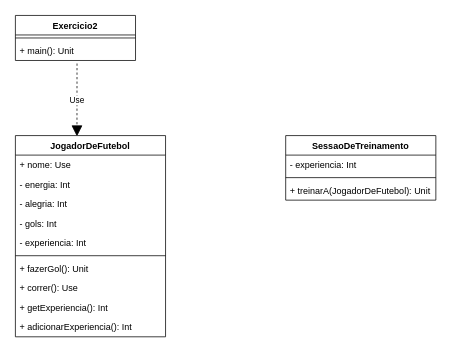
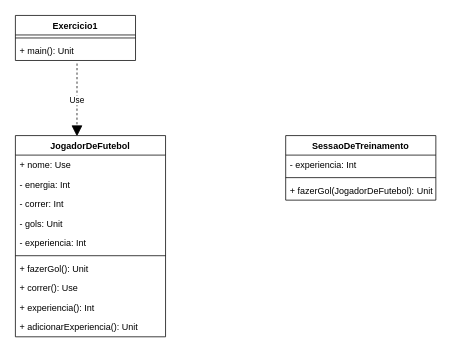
node "Exercicio2": label "Exercicio2" -> "Exercicio1"
node "+ treinarA(JogadorDeFutebol): Unit": label "+ treinarA(JogadorDeFutebol): Unit" -> "+ fazerGol(JogadorDeFutebol): Unit"
node "- alegria: Int": label "- alegria: Int" -> "- correr: Int"
node "- gols: Int": label "- gols: Int" -> "- gols: Unit"
node "+ getExperiencia(): Int": label "+ getExperiencia(): Int" -> "+ experiencia(): Int"
node "+ adicionarExperiencia(): Int": label "+ adicionarExperiencia(): Int" -> "+ adicionarExperiencia(): Unit"
